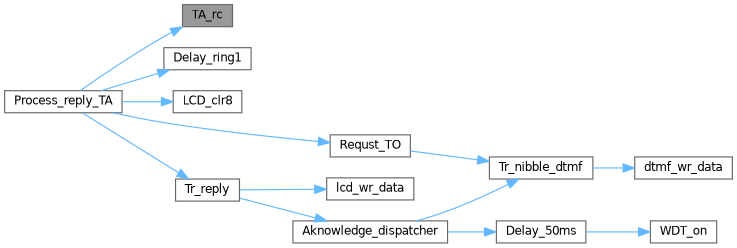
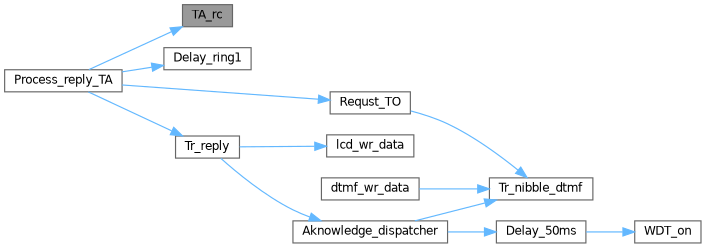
node "LCD_clr8": removed
edge "Tr_nibble_dtmf" -> "dtmf_wr_data": reversed
